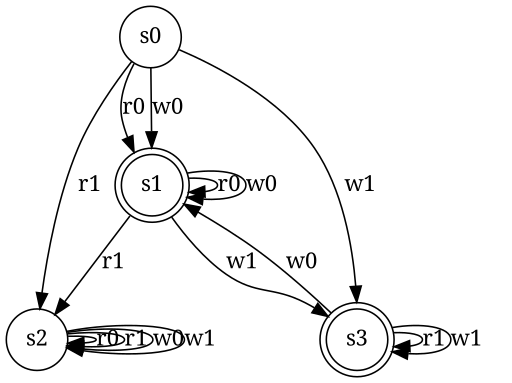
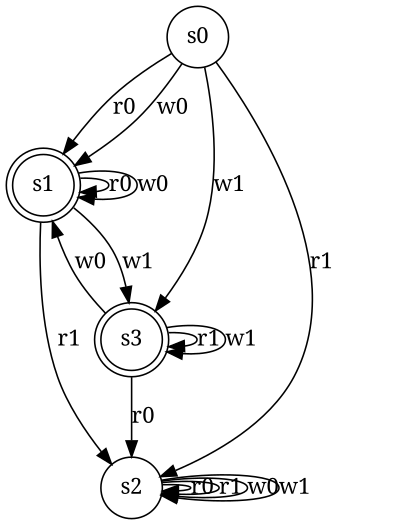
edge "s3" -> "s2": added, label "r0"
